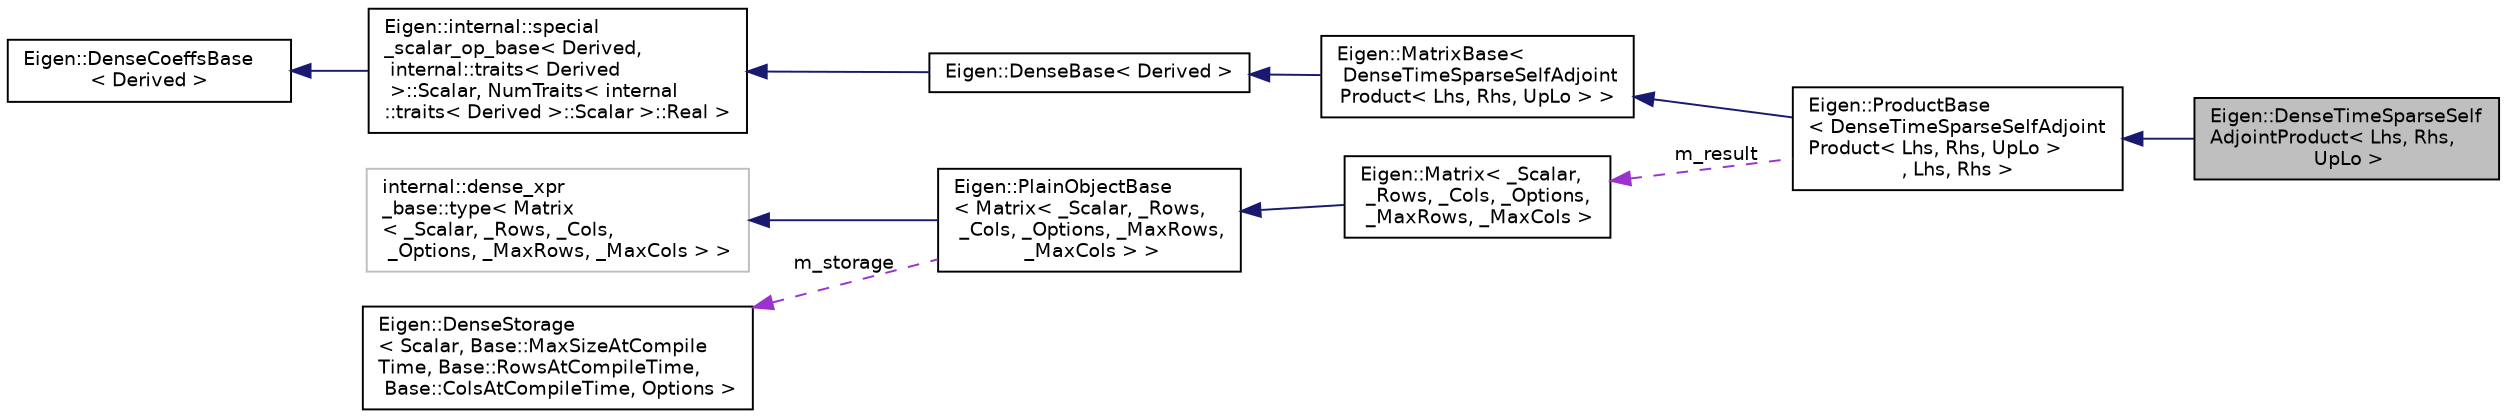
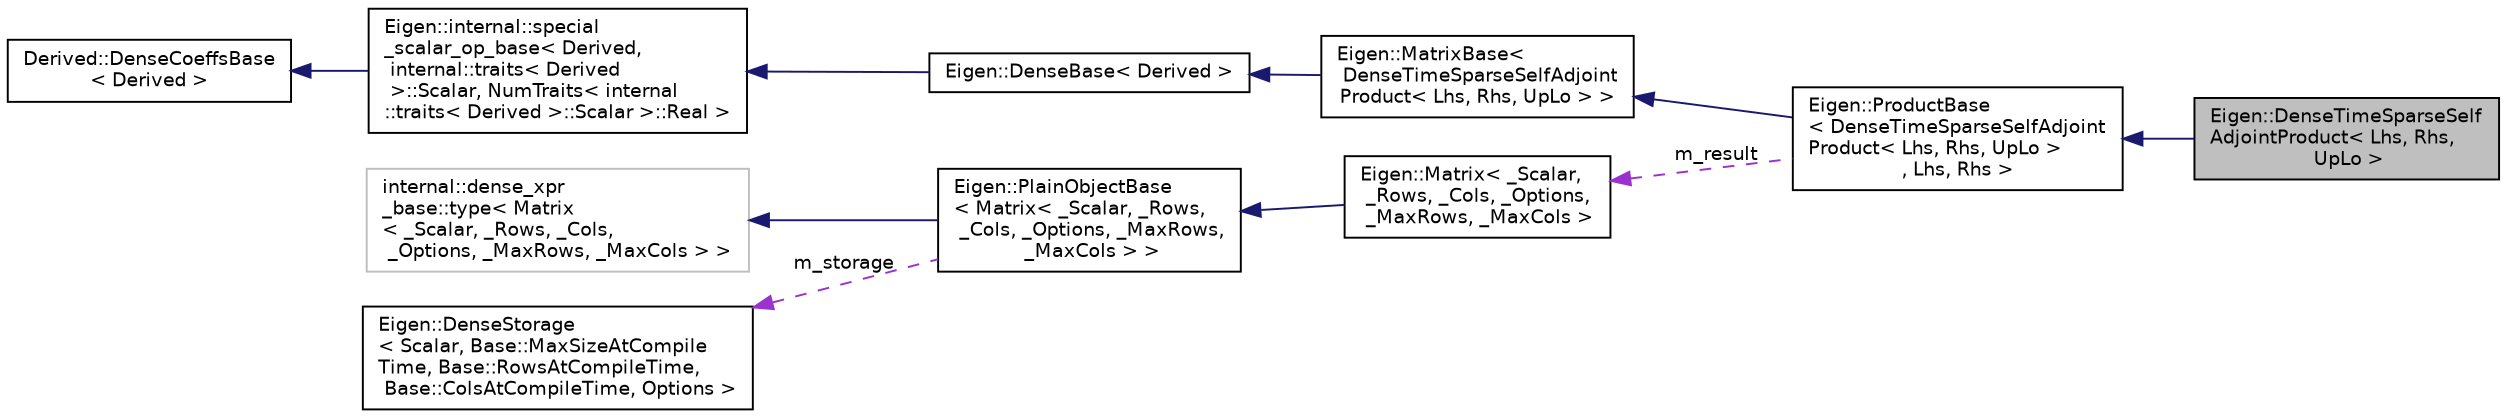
node "Eigen::DenseCoeffsBase < Derived >": label "Eigen::DenseCoeffsBase < Derived >" -> "Derived::DenseCoeffsBase < Derived >"
